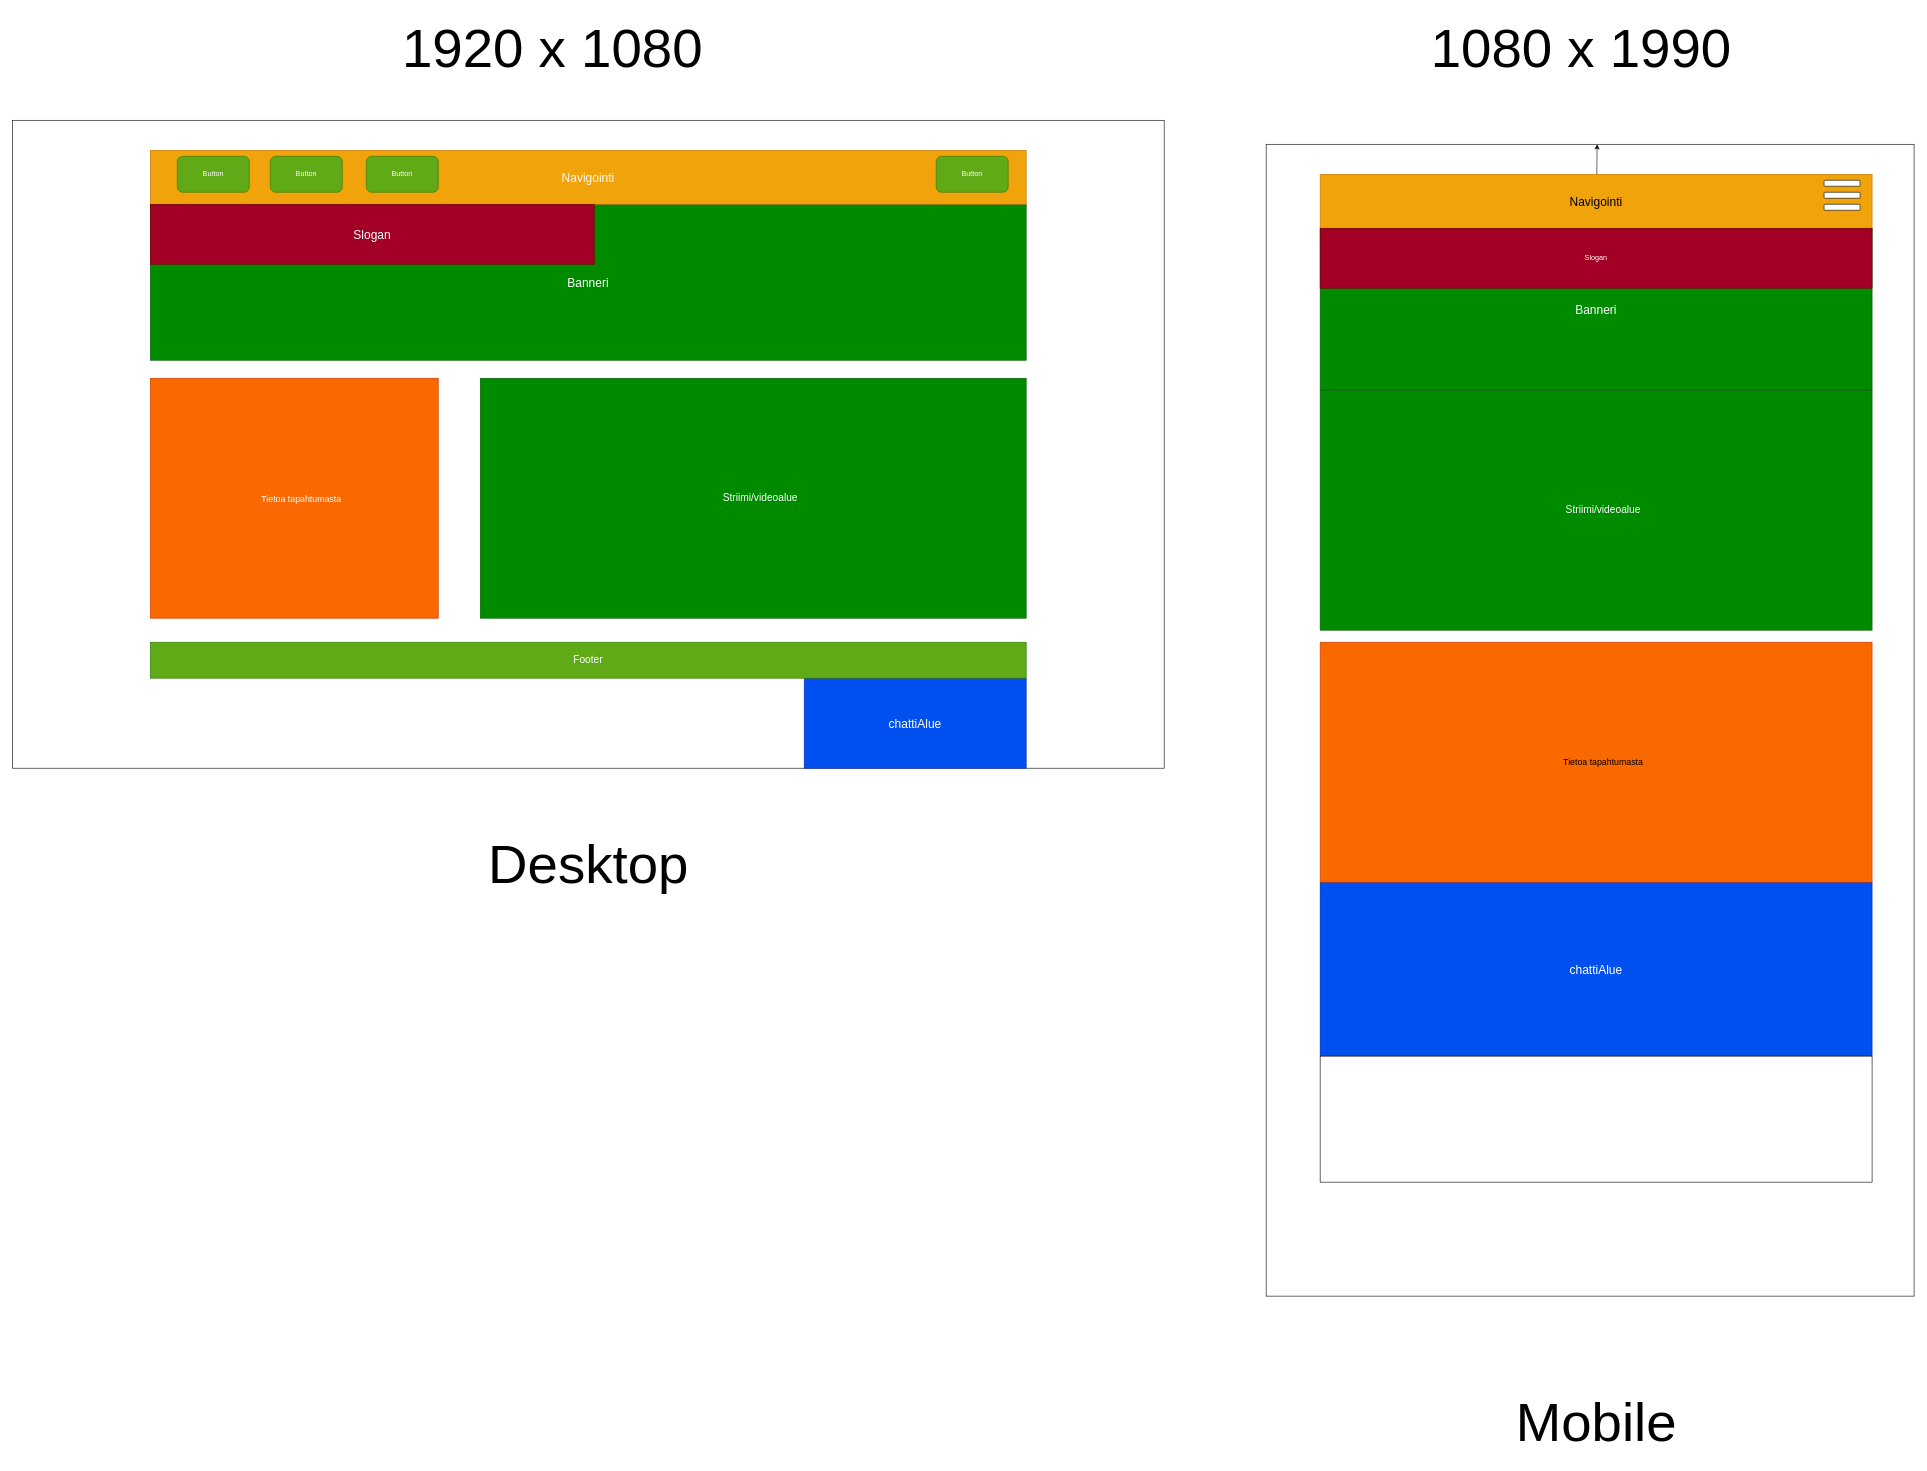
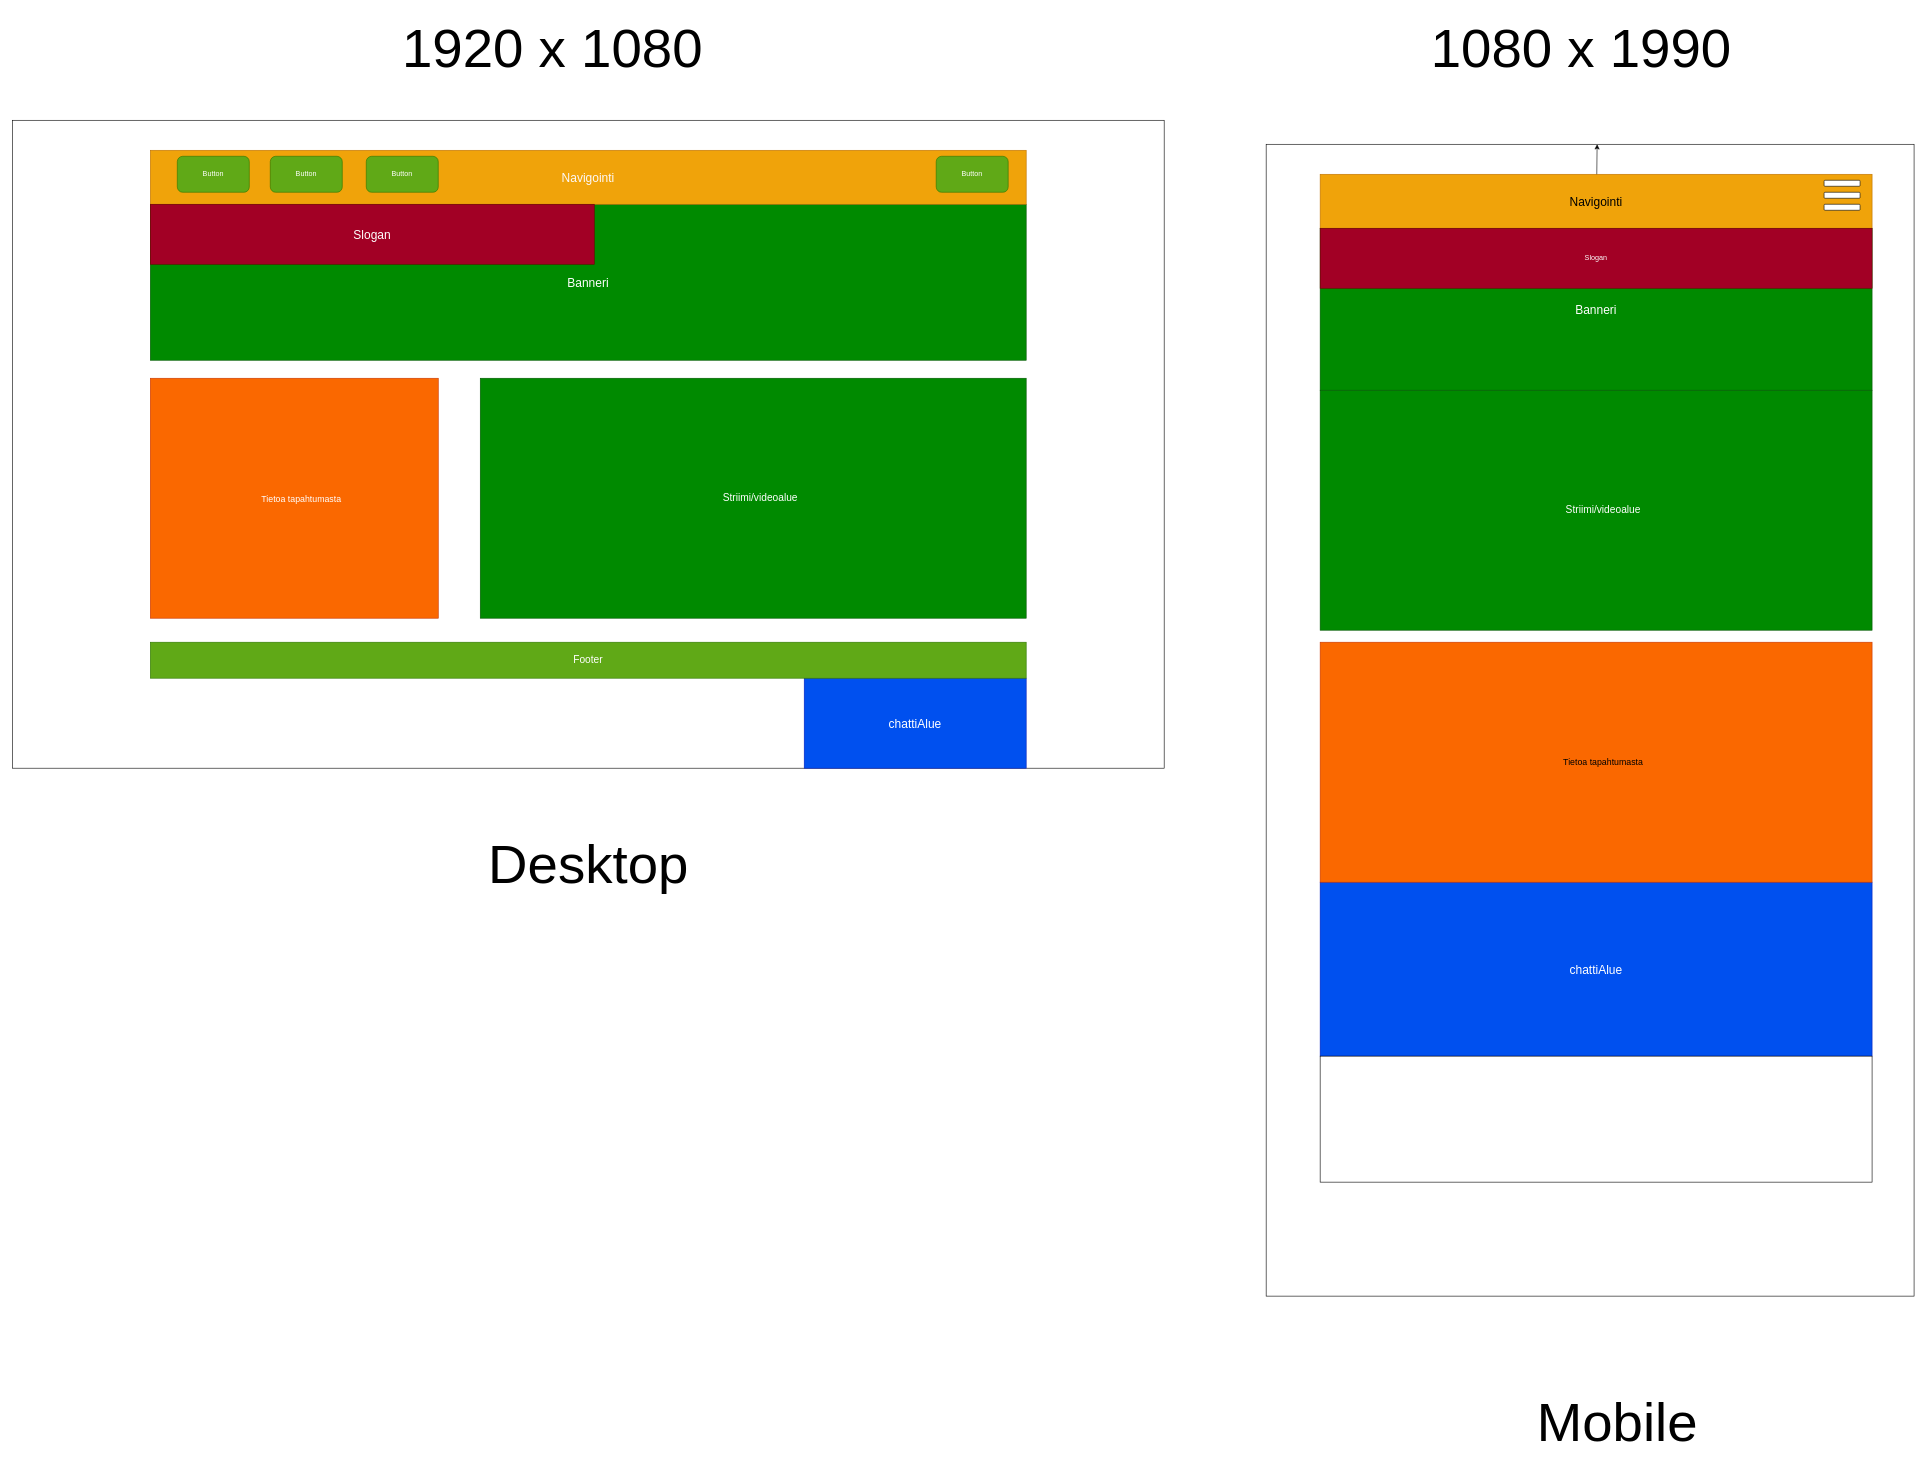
node "Mobile": moved (1596, 1422) -> (1617, 1422)
